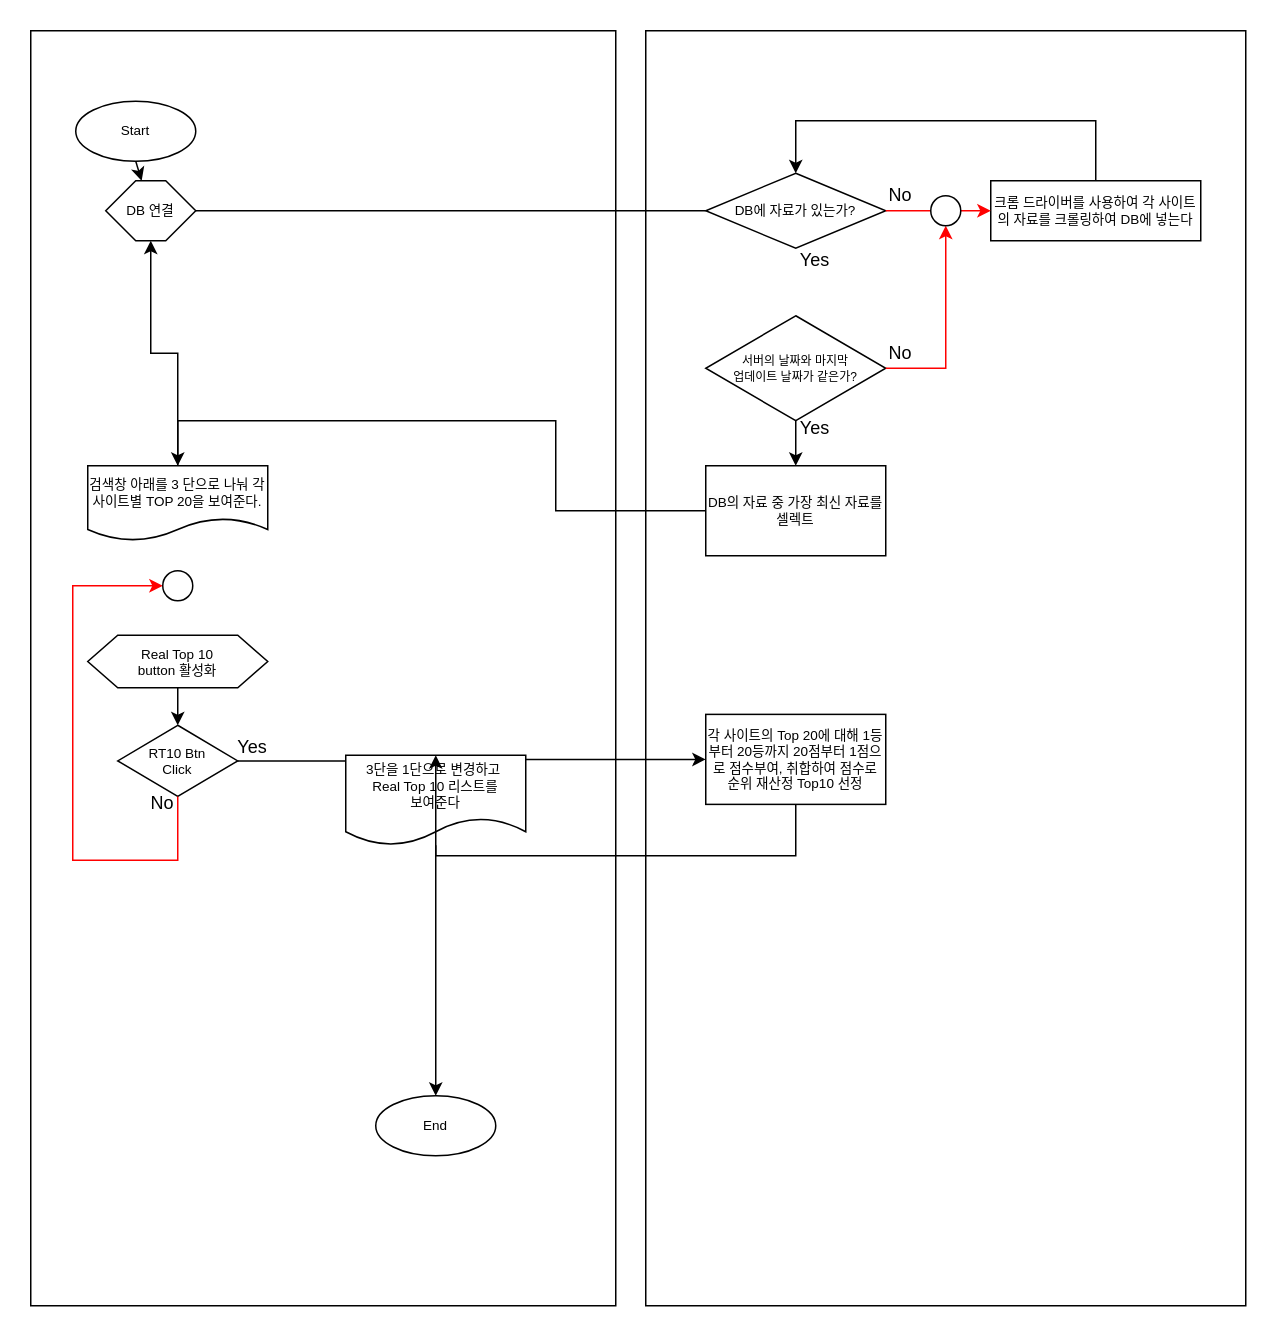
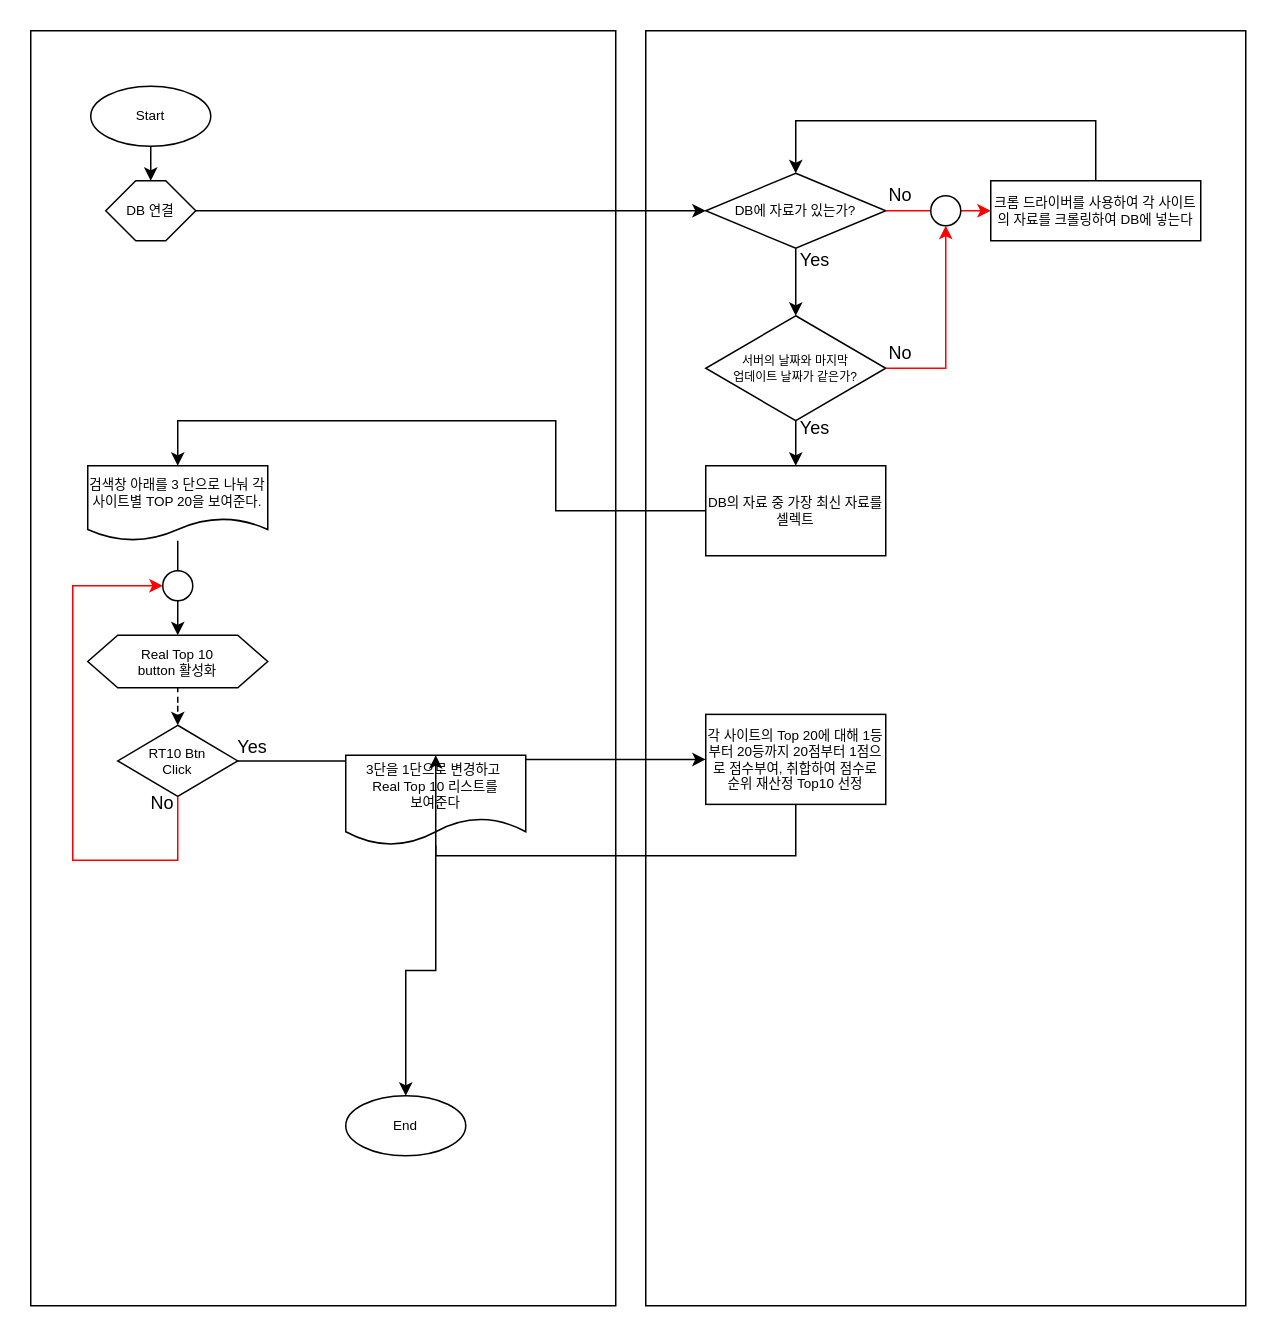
node "Start": moved (136, 131) -> (151, 116)
edge "DB 연결" -- "DB에 자료가 있는가?": arrowhead none -> classic
edge "DB에 자료가 있는가?" -> "서버의 날짜와 마지막 업데이트 날짜가 같은가?": added
edge "검색창 아래를 3 단으로 나눠 각 사이트별 TOP 20을 보여준다." -> "DB 연결": now "검색창 아래를 3 단으로 나눠 각 사이트별 TOP 20을 보여준다." -> "Real Top 10 button 활성화"
edge "Real Top 10 button 활성화" -> "RT10 Btn Click": style solid -> dashed
node "End": moved (436, 1126) -> (406, 1126)
